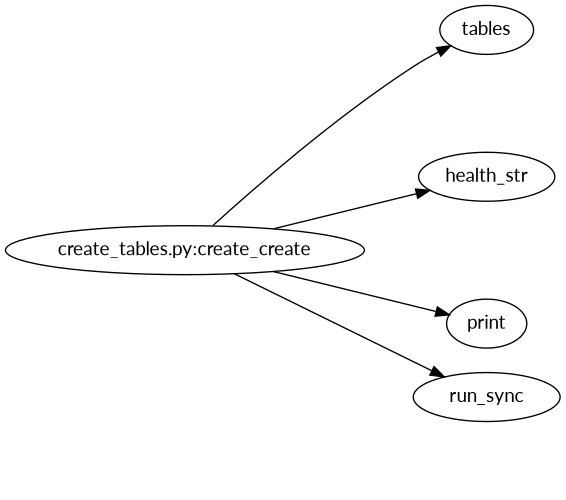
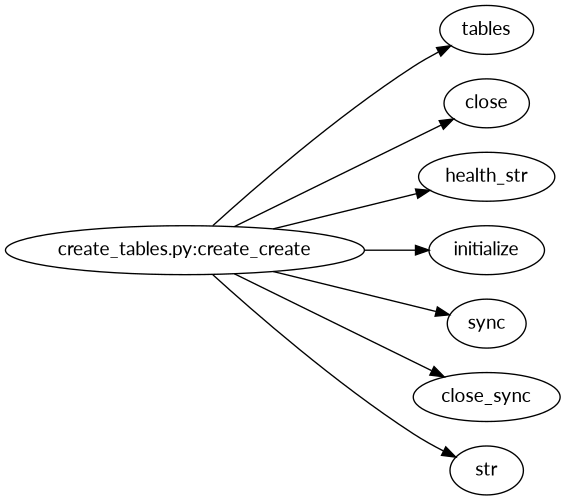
node "close": added
node "initialize": added
node "print": label "print" -> "sync"
node "run_sync": label "run_sync" -> "close_sync"
node "str": added
